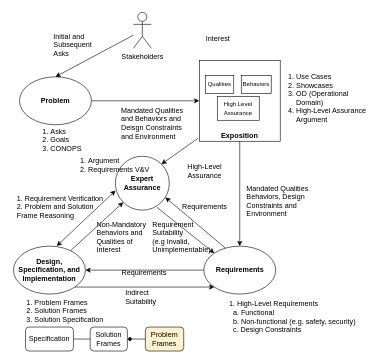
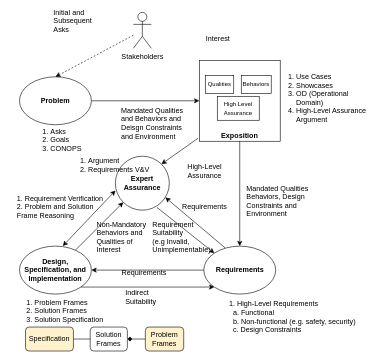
node "Initial and Subsequent Asks": moved (77, 45) -> (77, 21)
edge "Stakeholders" -> "Problem": style solid -> dashed
node "Design, Specification, and Implementation": moved (50, 270) -> (56, 270)
node "Specification": fillcolor #ffffff -> #fff2cc
